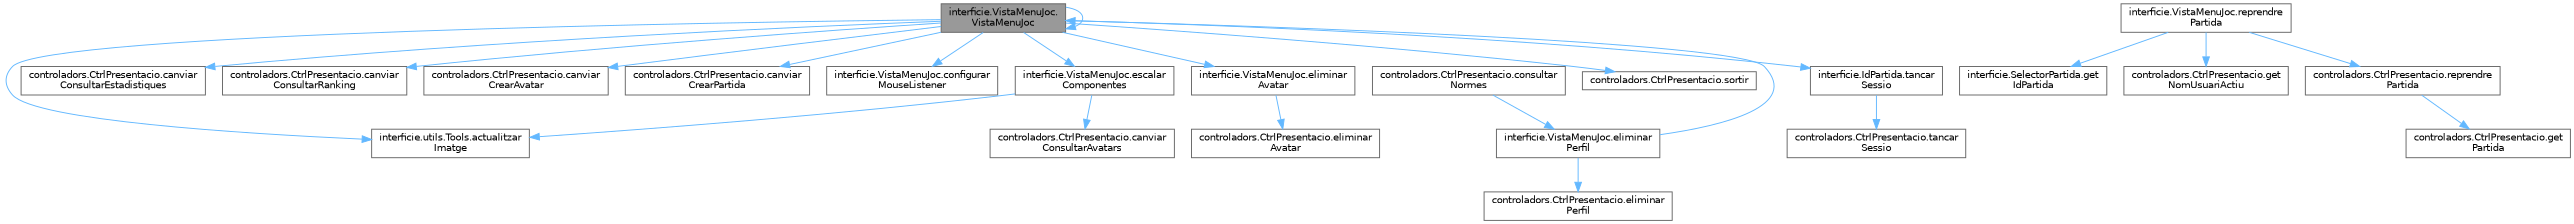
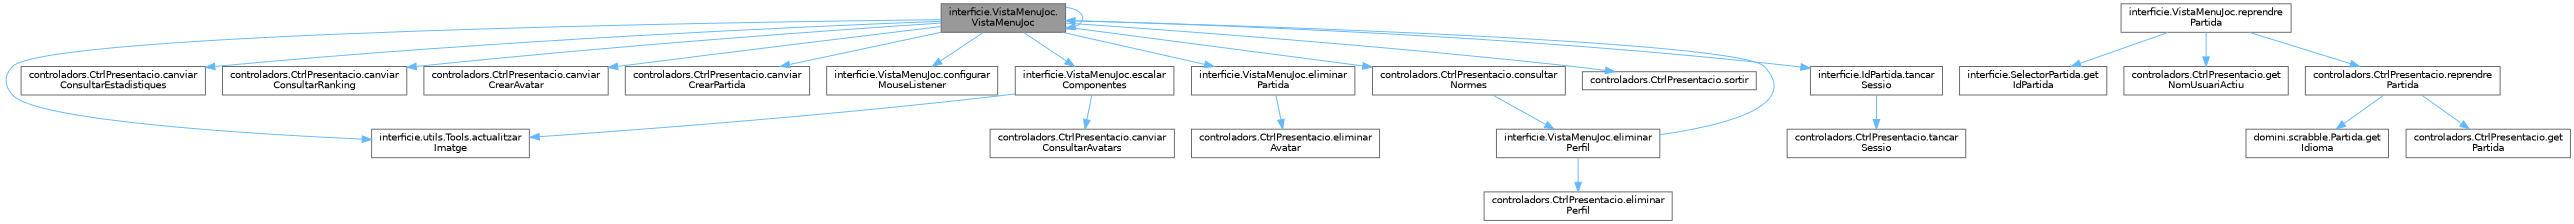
edge "interficie.VistaMenuJoc. VistaMenuJoc" -> "controladors.CtrlPresentacio.consultar Normes": added
node "interficie.VistaMenuJoc.eliminar Avatar": label "interficie.VistaMenuJoc.eliminar Avatar" -> "interficie.VistaMenuJoc.eliminar Partida"
node "domini.scrabble.Partida.get Idioma": added
